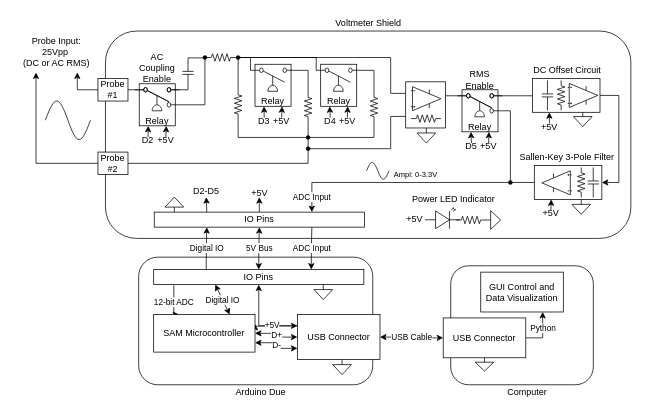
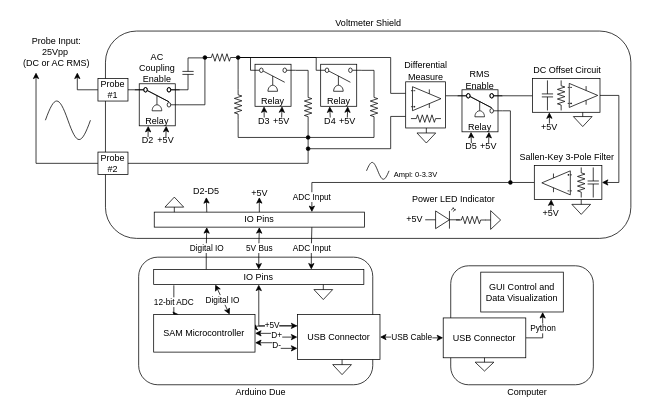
node "Differential Measure": added
